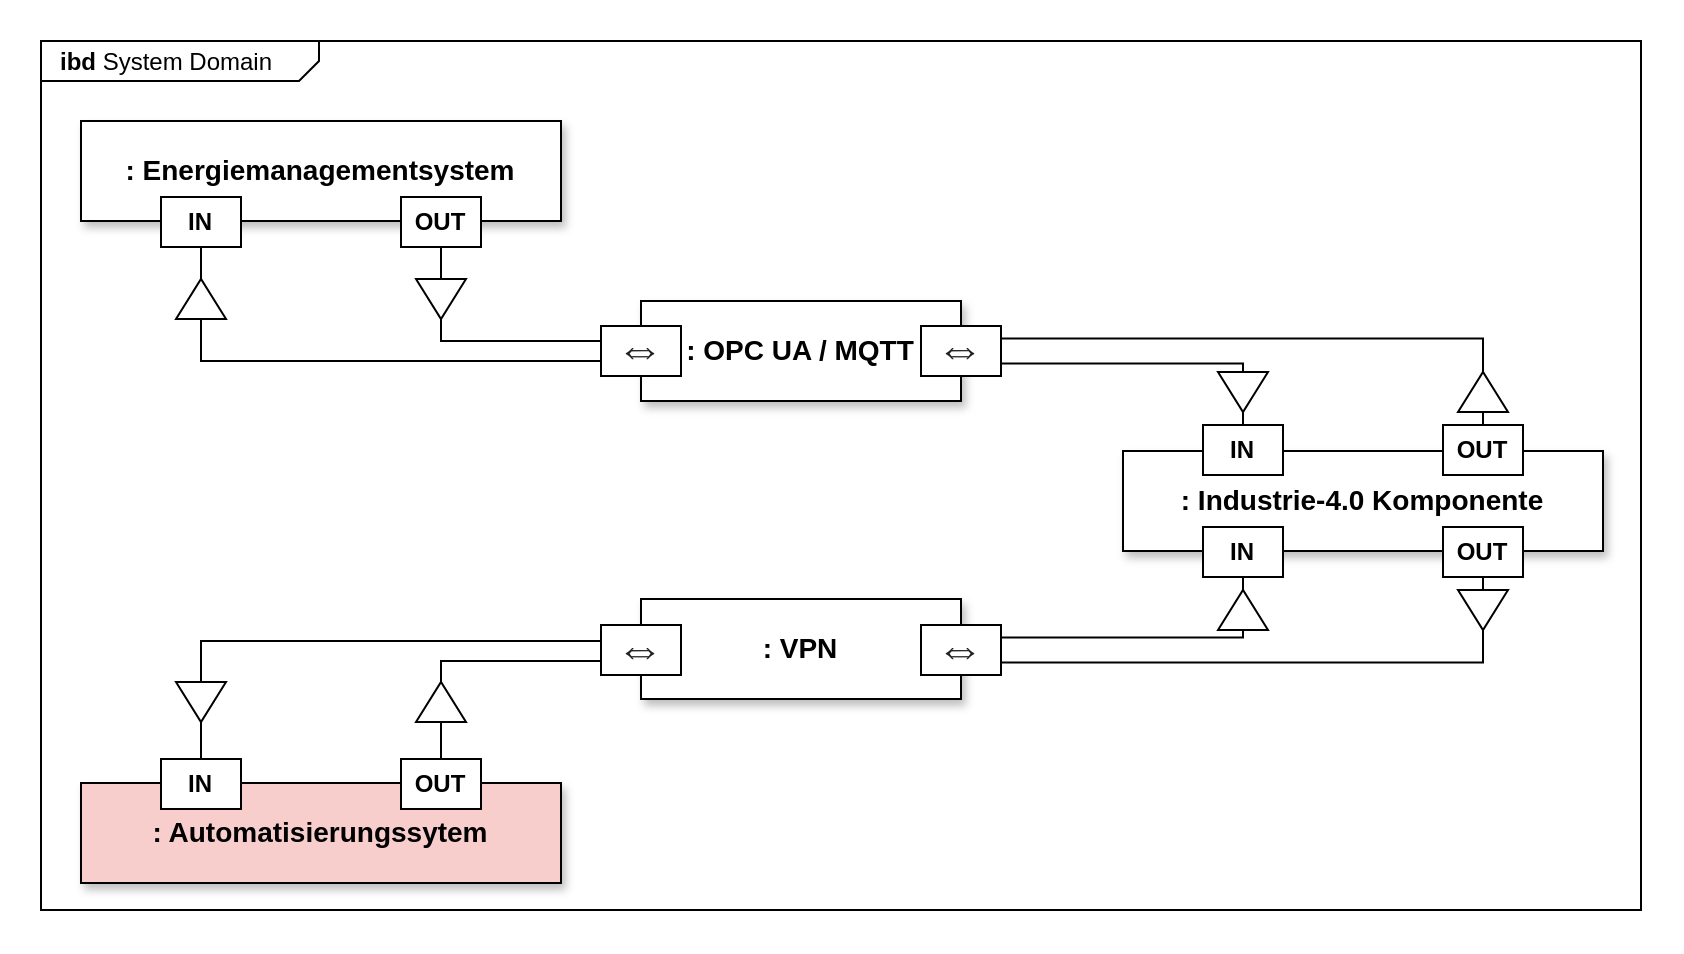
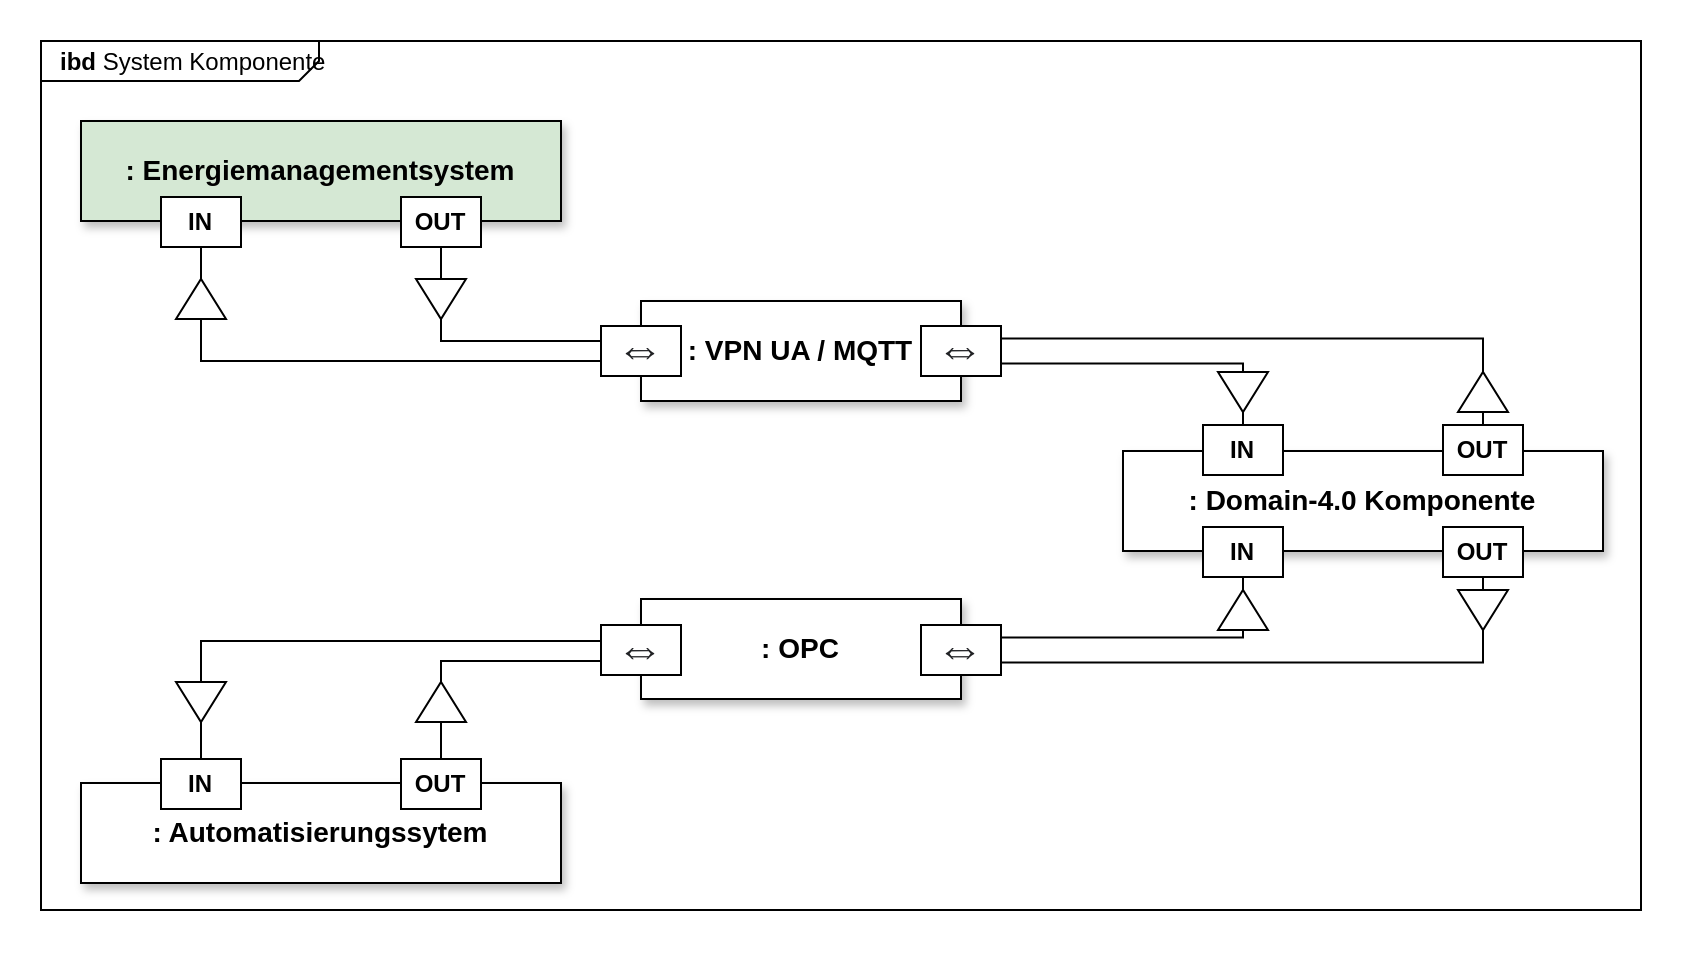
node "ibd System Domain": label "ibd System Domain" -> "ibd System Komponente"
node ": Energiemanagementsystem": fillcolor #ffffff -> #d5e8d4
node ": OPC UA / MQTT": label ": OPC UA / MQTT" -> ": VPN UA / MQTT"
node ": Industrie-4.0 Komponente": label ": Industrie-4.0 Komponente" -> ": Domain-4.0 Komponente"
node ": VPN": label ": VPN" -> ": OPC"
node ": Automatisierungssytem": fillcolor #f8cecc -> #ffffff
